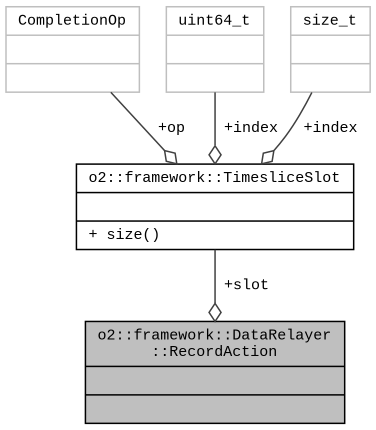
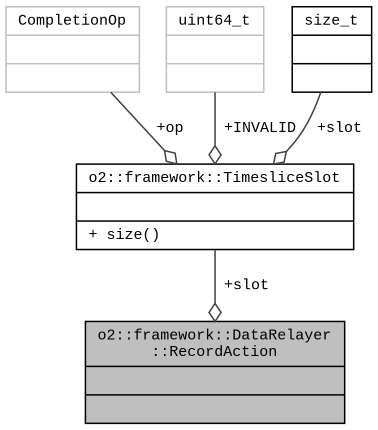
node "size_t": color grey75 -> black
edge "uint64_t" -> "o2::framework::TimesliceSlot": label " +index" -> " +INVALID"
edge "size_t" -> "o2::framework::TimesliceSlot": label " +index" -> " +slot"
